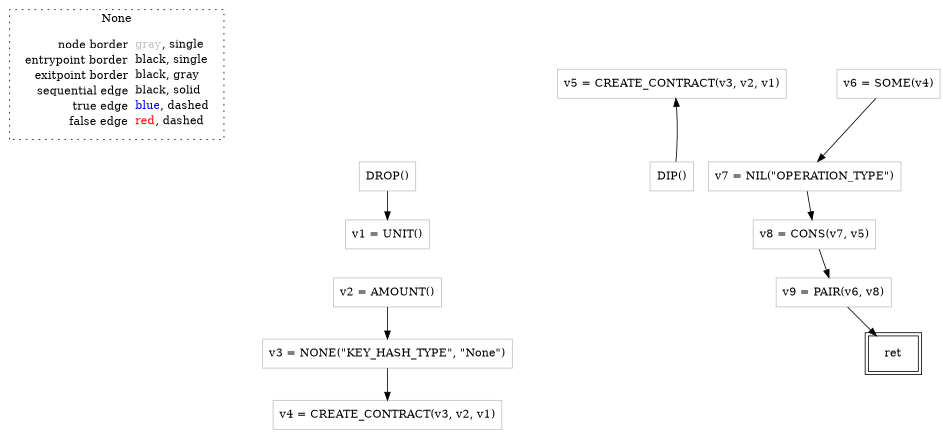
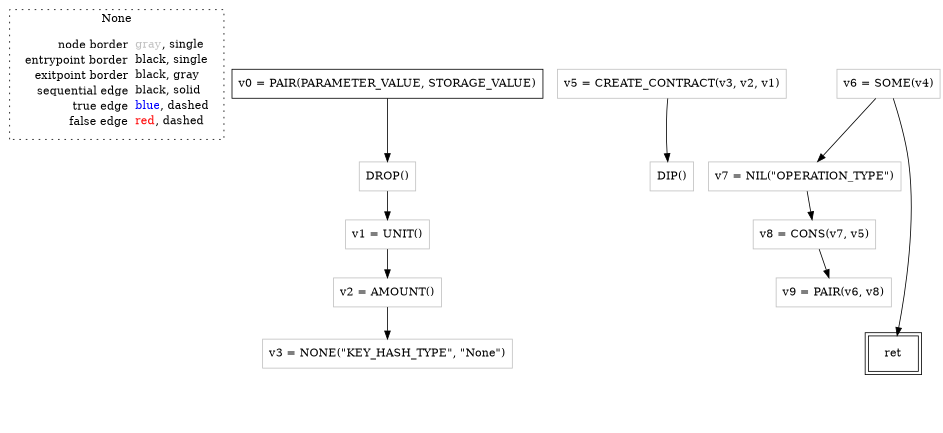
node "v0 = PAIR(PARAMETER_VALUE, STORAGE_VALUE)": added
edge "DIP()" -> "v5 = CREATE_CONTRACT(v3, v2, v1)": reversed
edge "v1 = UNIT()" -> "v2 = AMOUNT()": added
edge "v9 = PAIR(v6, v8)" -> "ret": now "v6 = SOME(v4)" -> "ret"
node "v4 = CREATE_CONTRACT(v3, v2, v1)": removed
